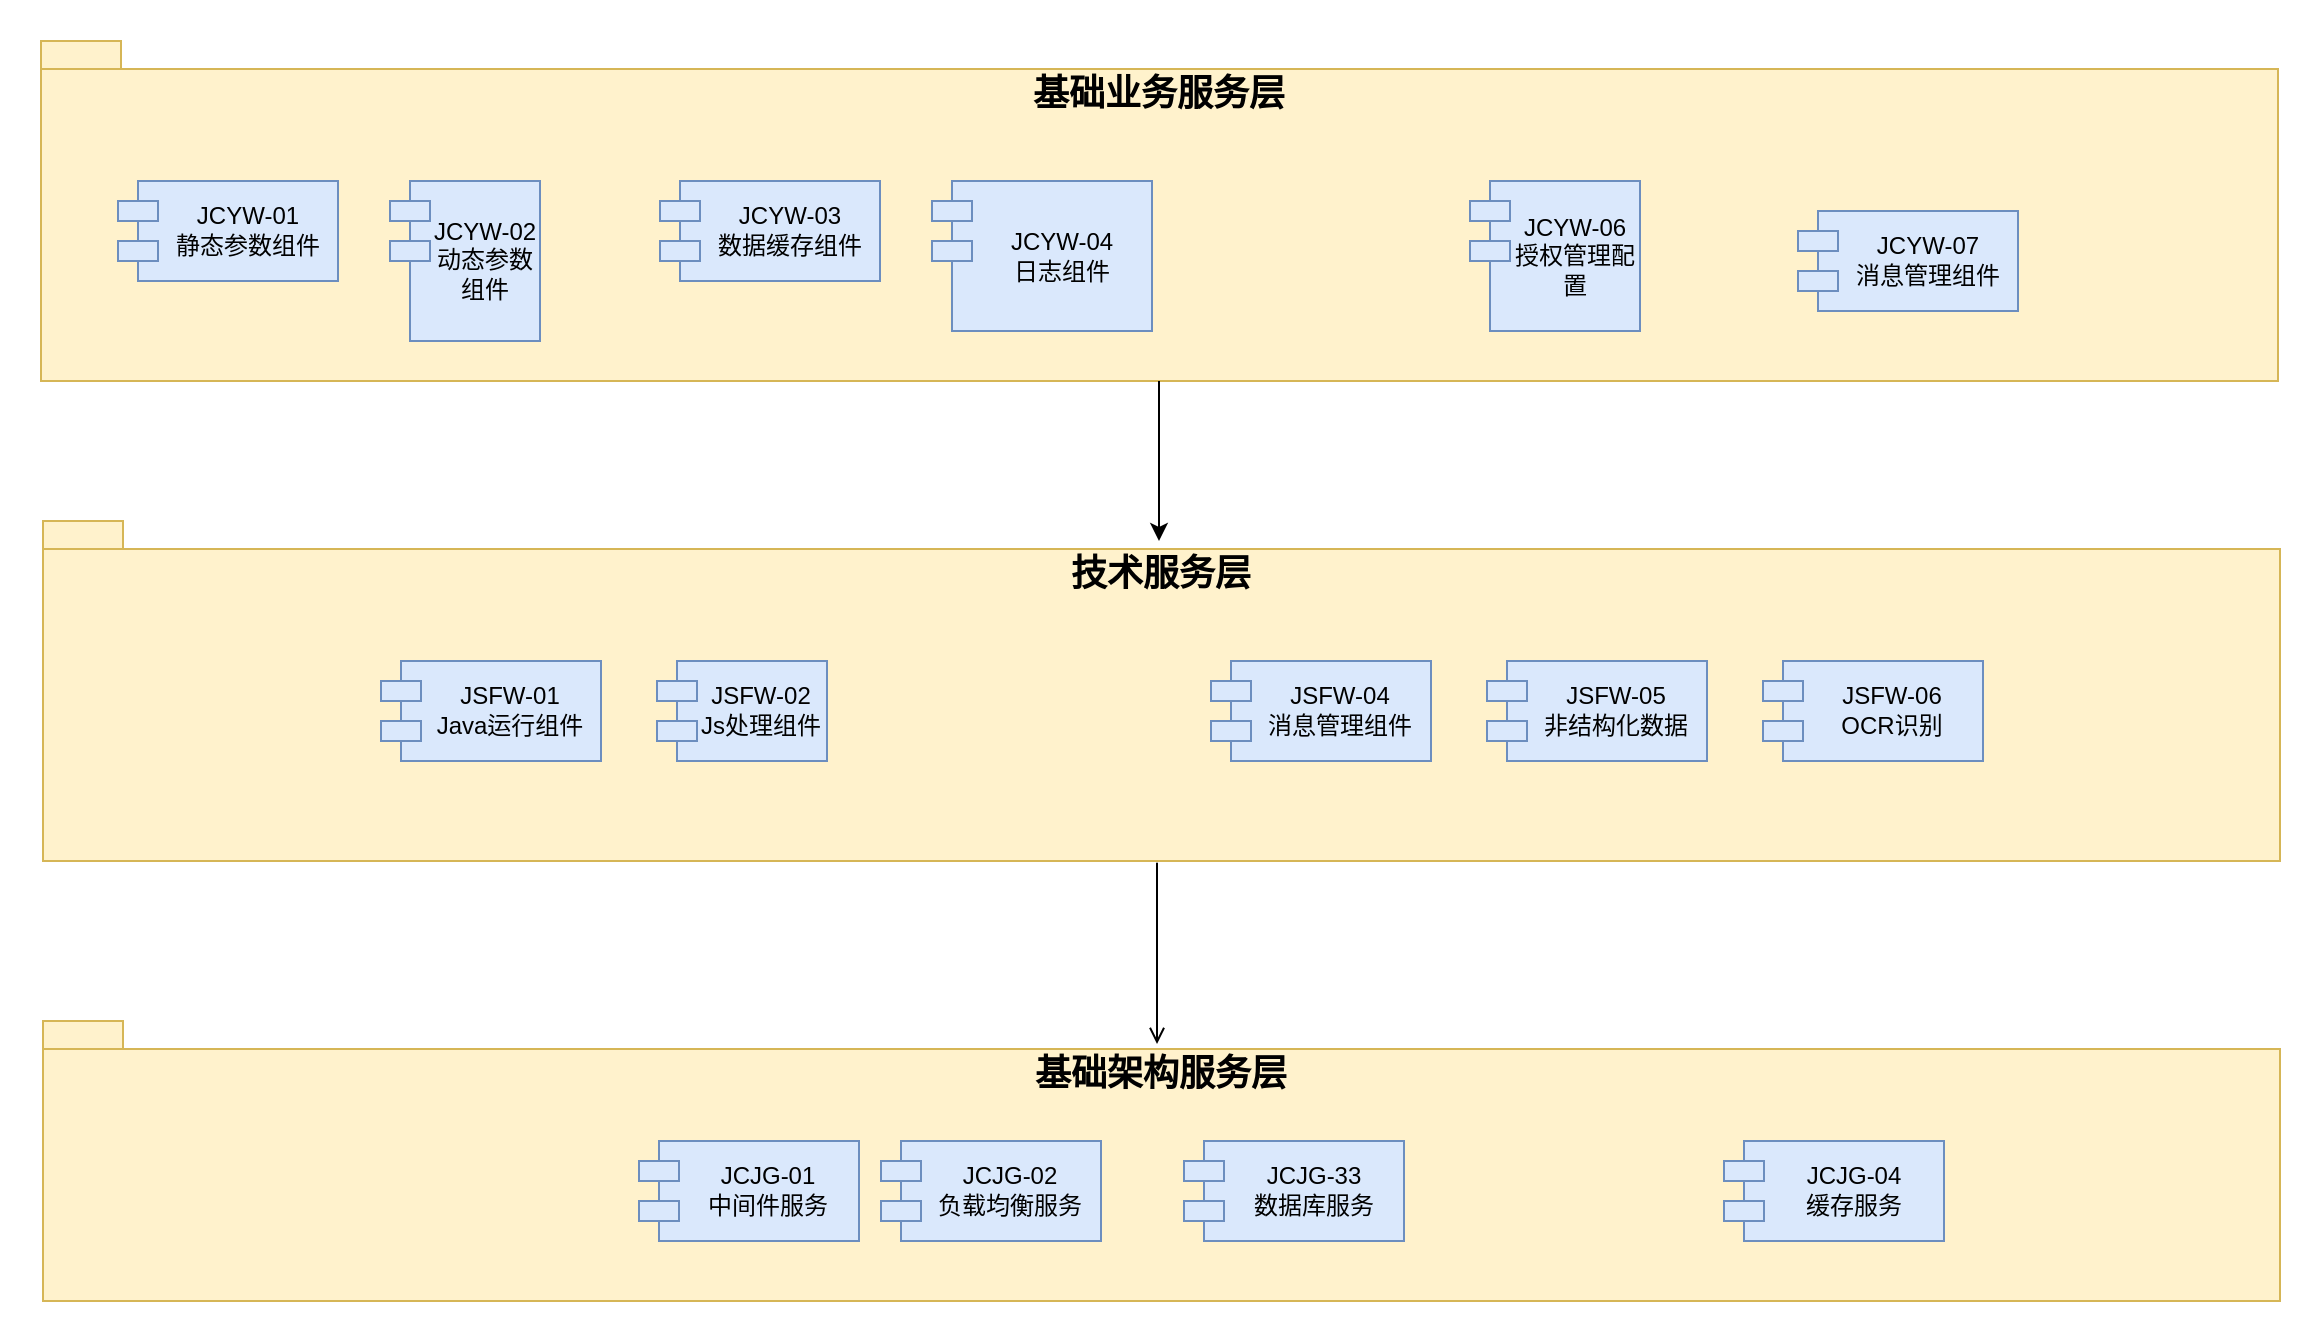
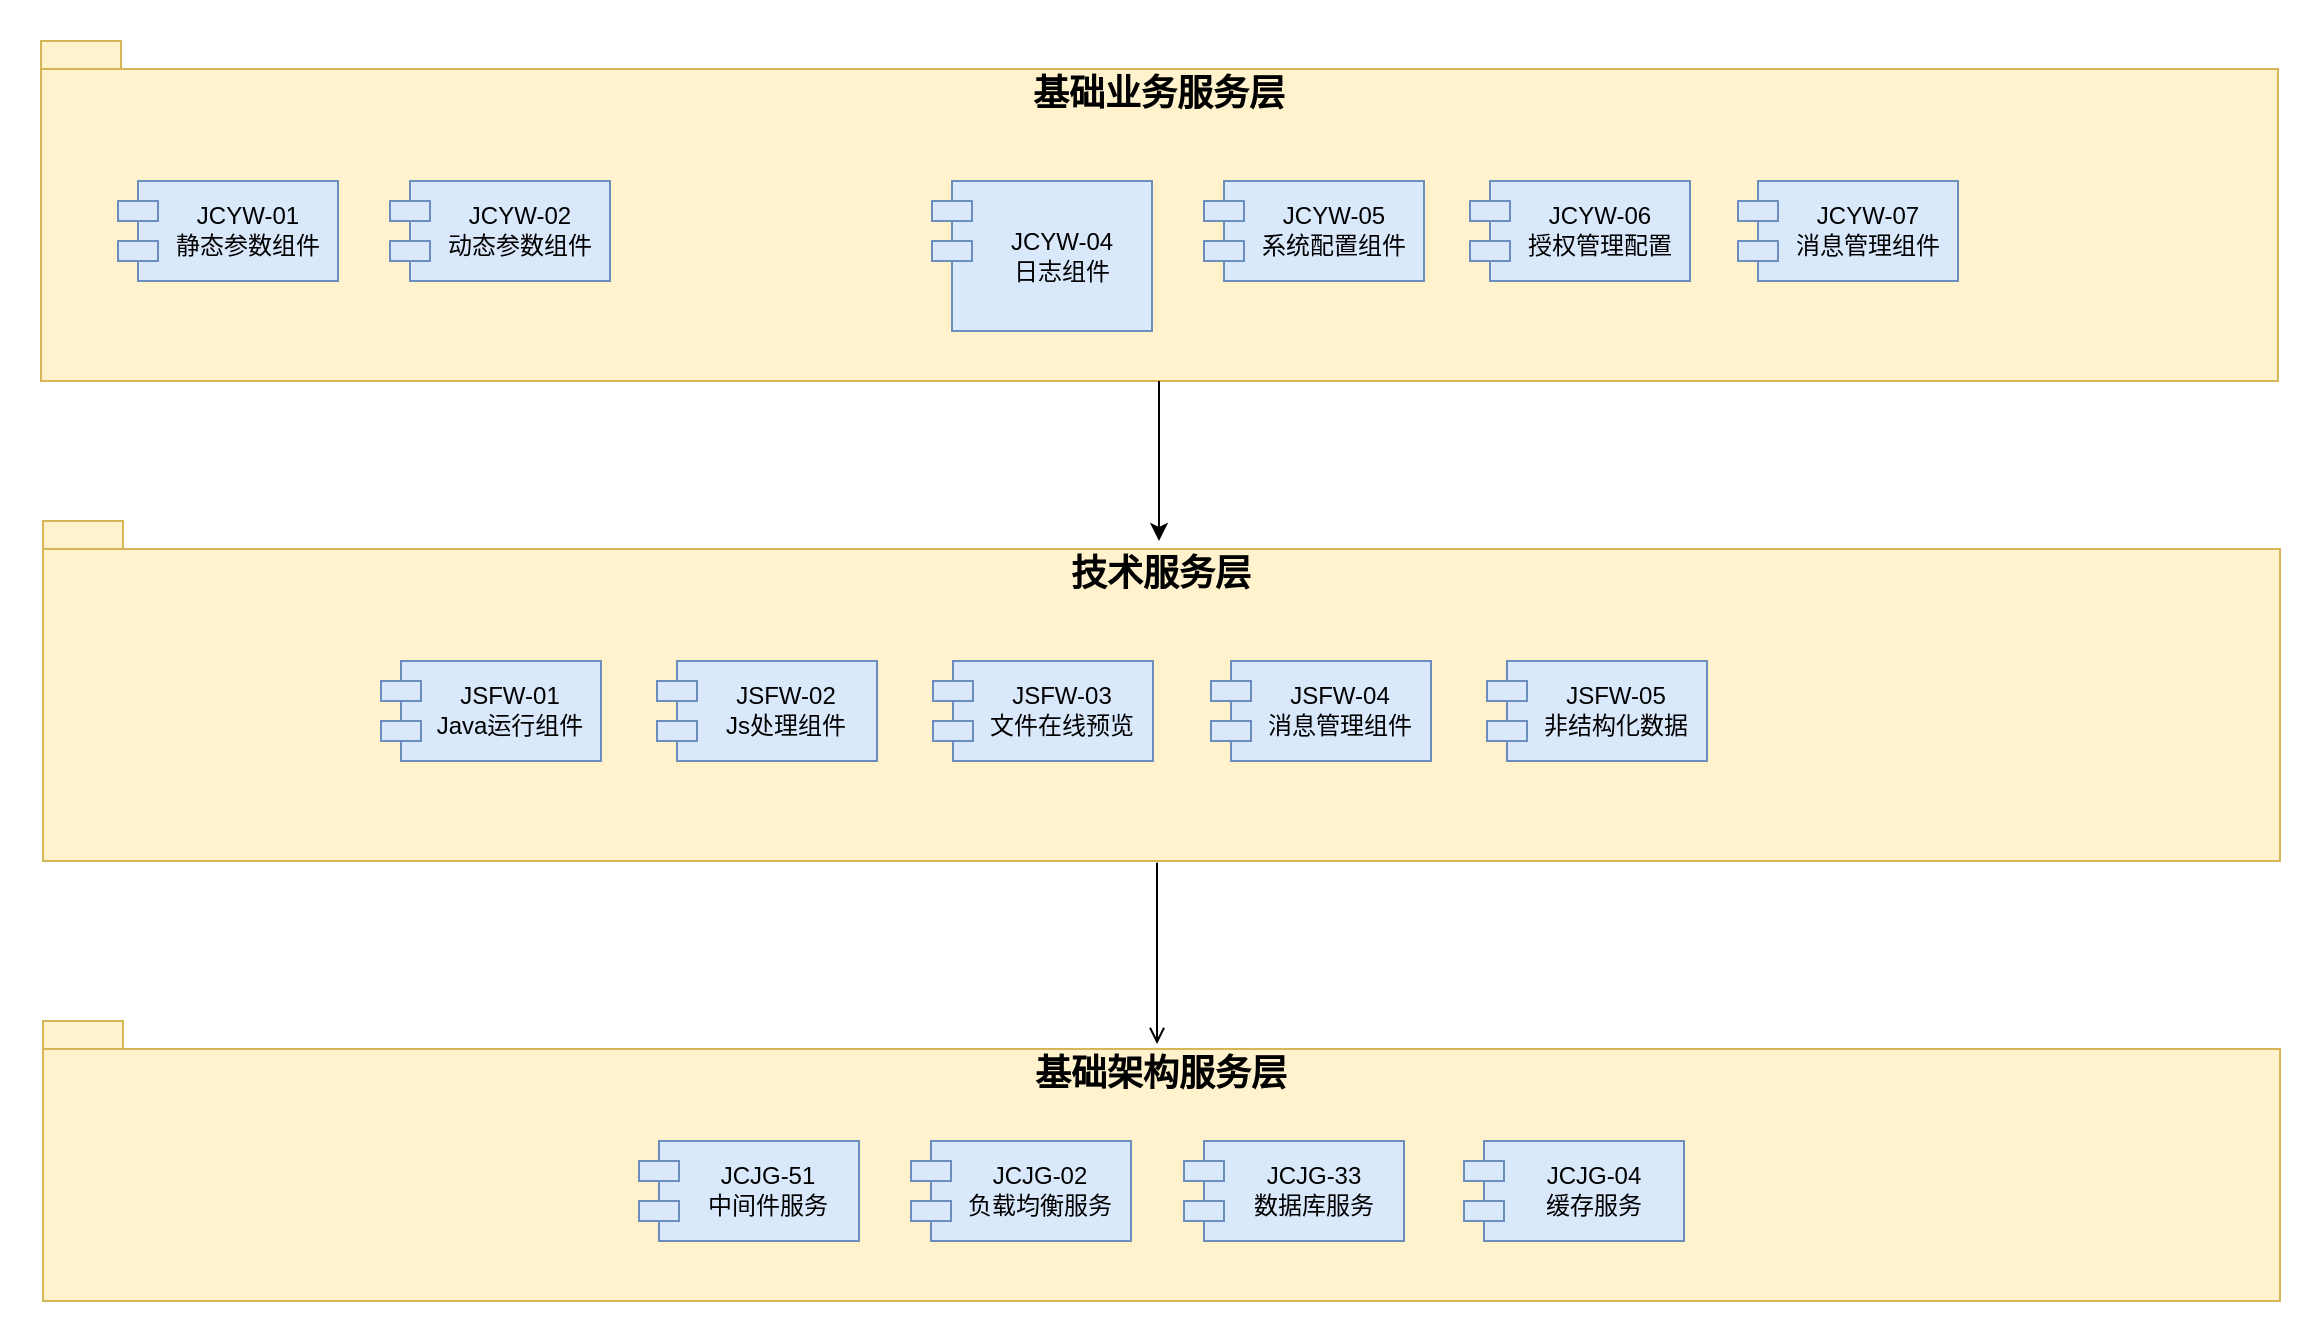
node "JCYW-03 数据缓存组件": removed
node "JCYW-05 系统配置组件": added
node "JCYW-06 授权管理配置": size 170x150 -> 220x100
node "JCYW-02 动态参数组件": size 150x160 -> 220x100
node "JCYW-07 消息管理组件": moved (1908, 261) -> (1848, 231)
node "JSFW-02 Js处理组件": size 170x100 -> 220x100
node "JSFW-03 文件在线预览": added
node "JSFW-06 OCR识别": removed
node "JCJG-01 中间件服务": label "JCJG-01 中间件服务" -> "JCJG-51 中间件服务"
node "JCJG-02 负载均衡服务": moved (991, 1191) -> (1021, 1191)
node "JCJG-04 缓存服务": moved (1834, 1191) -> (1574, 1191)
